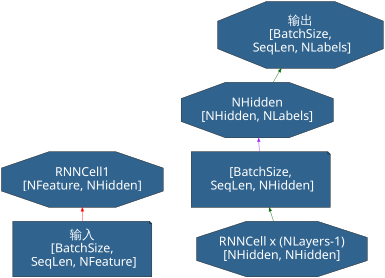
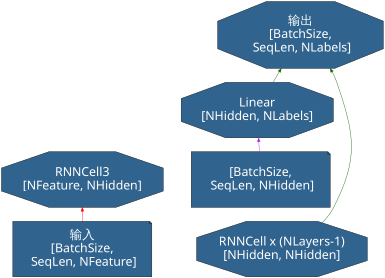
node "NHidden [NHidden, NLabels]": label "NHidden [NHidden, NLabels]" -> "Linear [NHidden, NLabels]"
node "RNNCell1 [NFeature, NHidden]": label "RNNCell1 [NFeature, NHidden]" -> "RNNCell3 [NFeature, NHidden]"
edge "RNNCell x (NLayers-1) [NHidden, NHidden]" -> "[BatchSize, SeqLen, NHidden]": now "RNNCell x (NLayers-1) [NHidden, NHidden]" -> "输出 [BatchSize, SeqLen, NLabels]"
